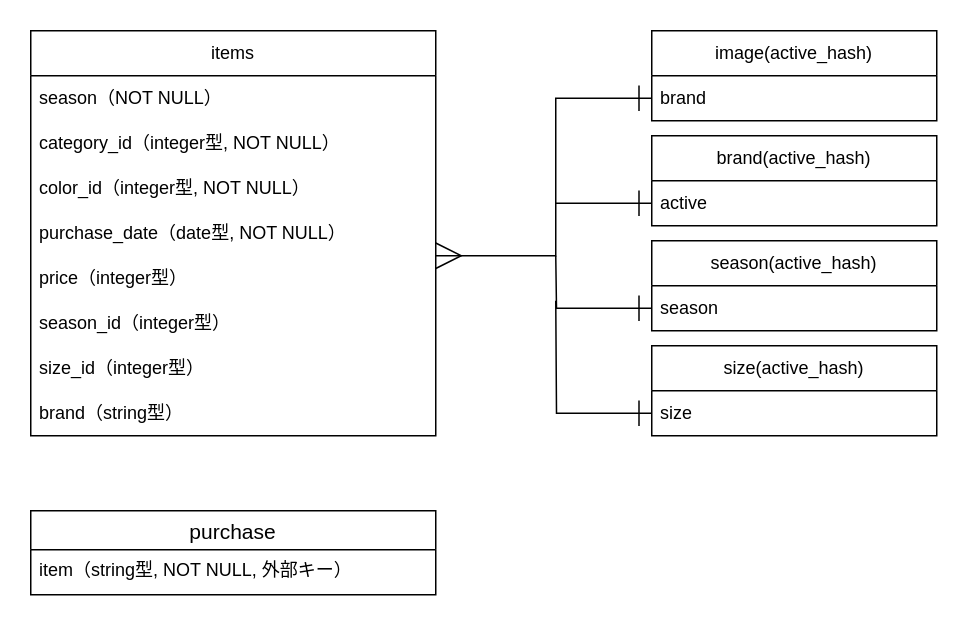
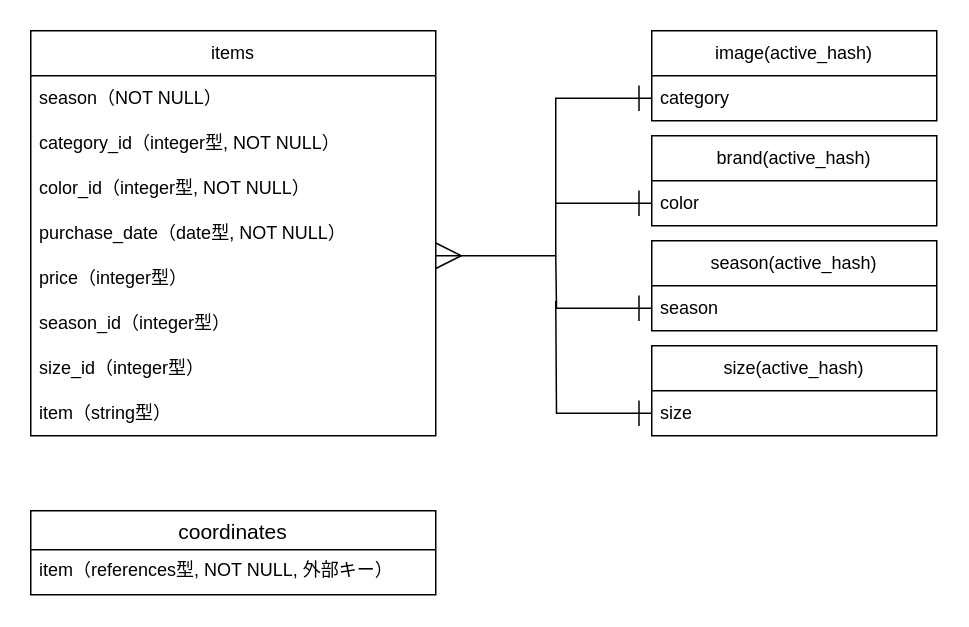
node "brand": label "brand" -> "category"
node "active": label "active" -> "color"
node "brand（string型）": label "brand（string型）" -> "item（string型）"
node "purchase": label "purchase" -> "coordinates"
node "item（string型, NOT NULL, 外部キー）": label "item（string型, NOT NULL, 外部キー）" -> "item（references型, NOT NULL, 外部キー）"
